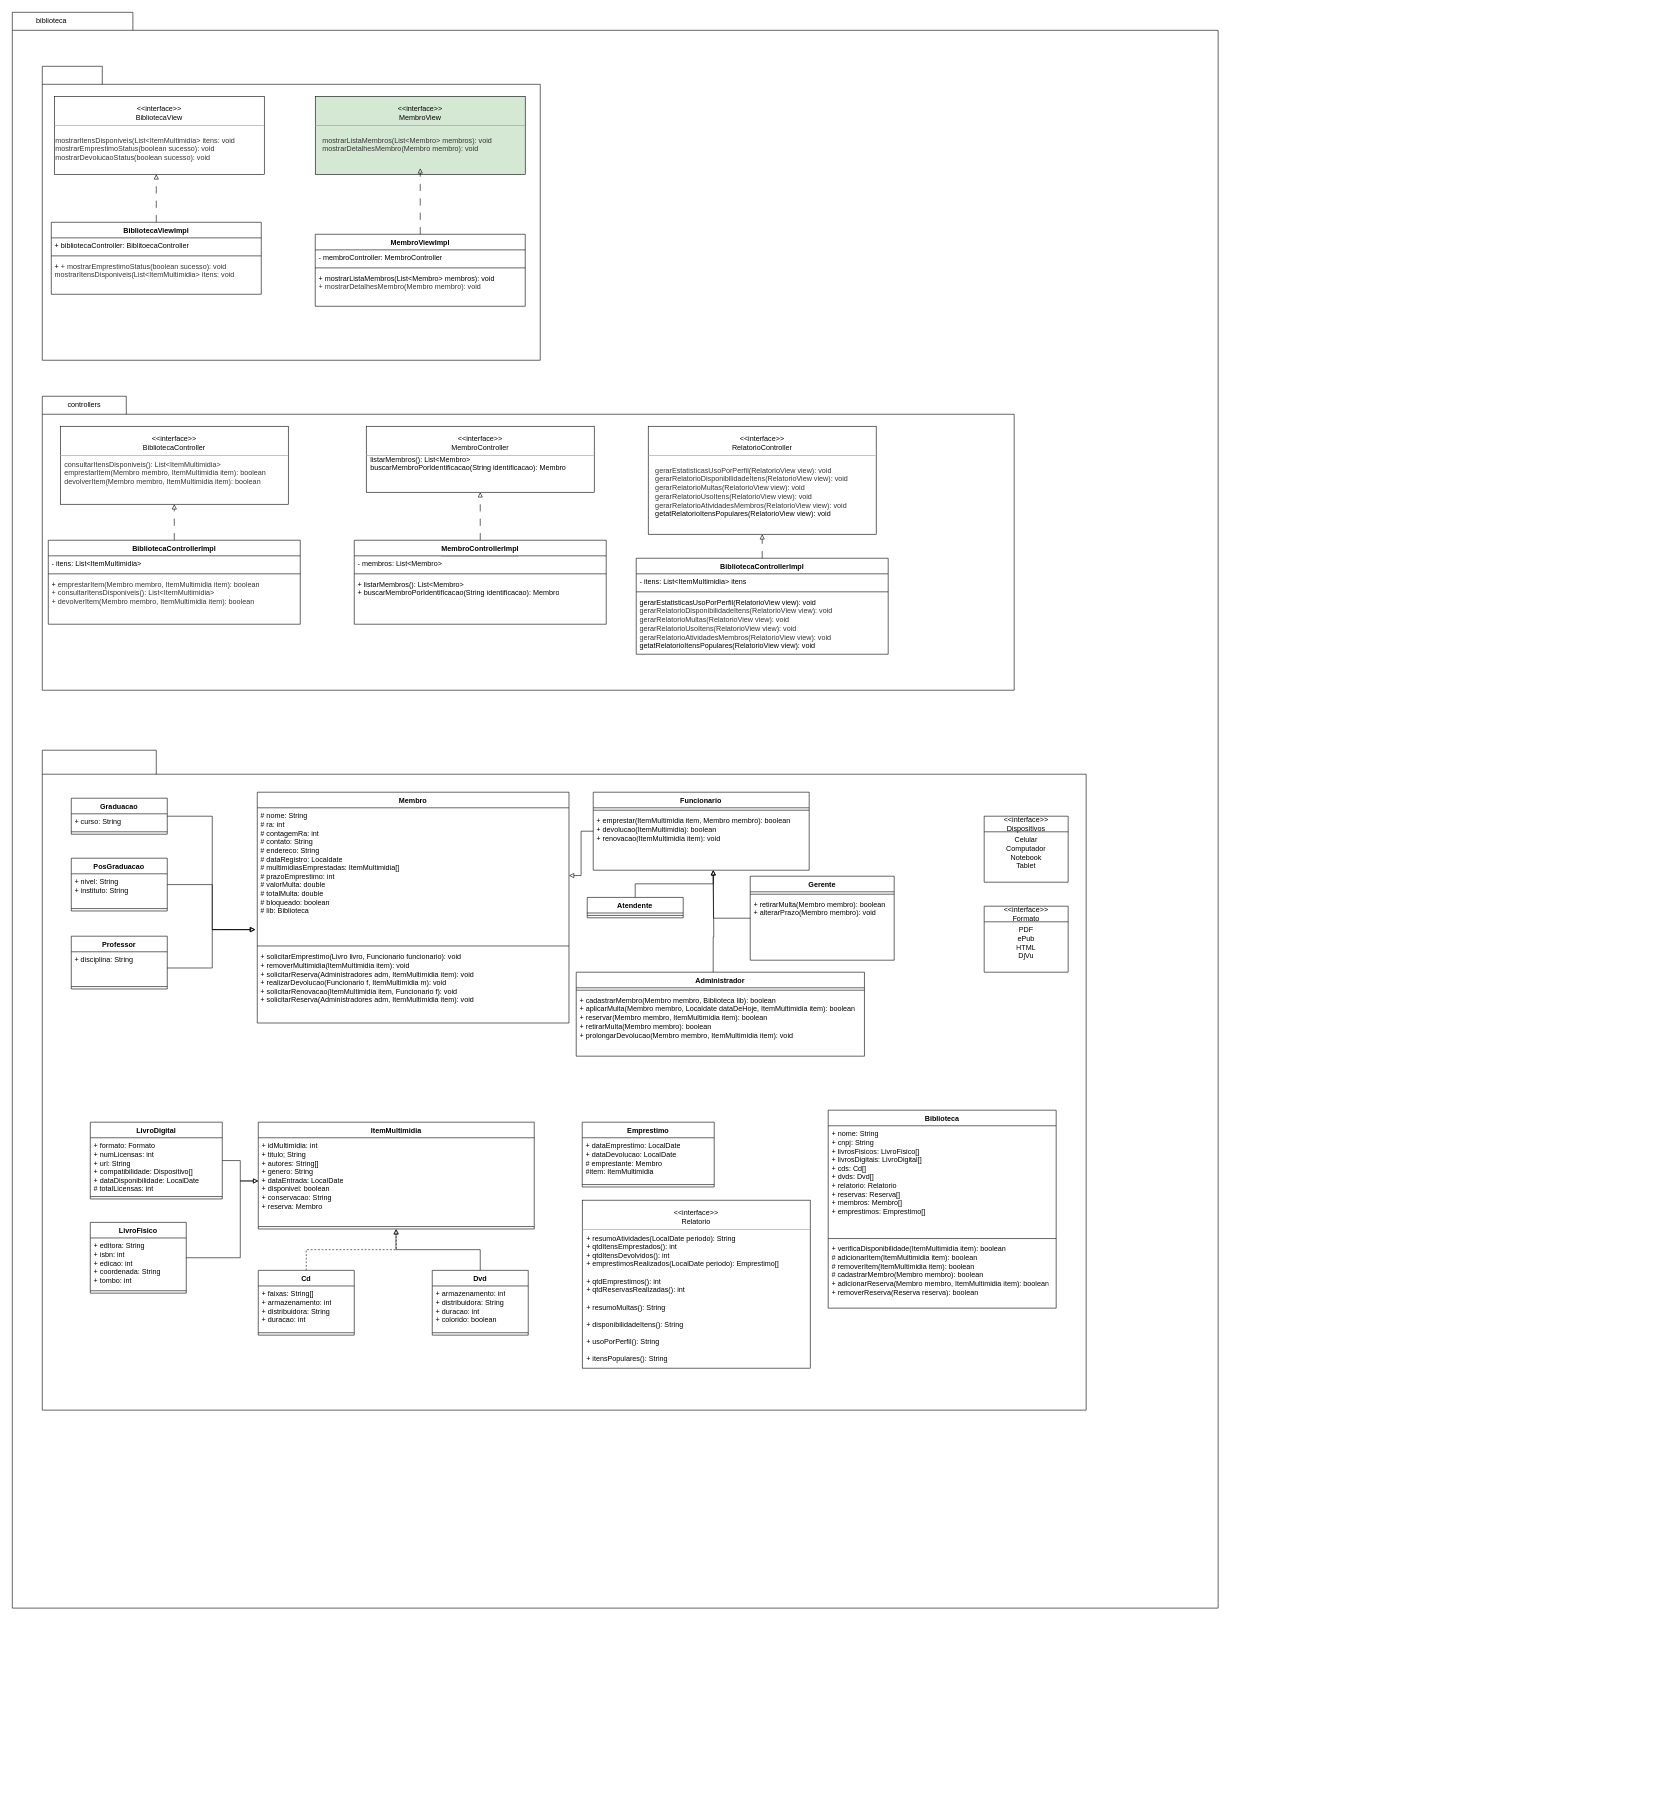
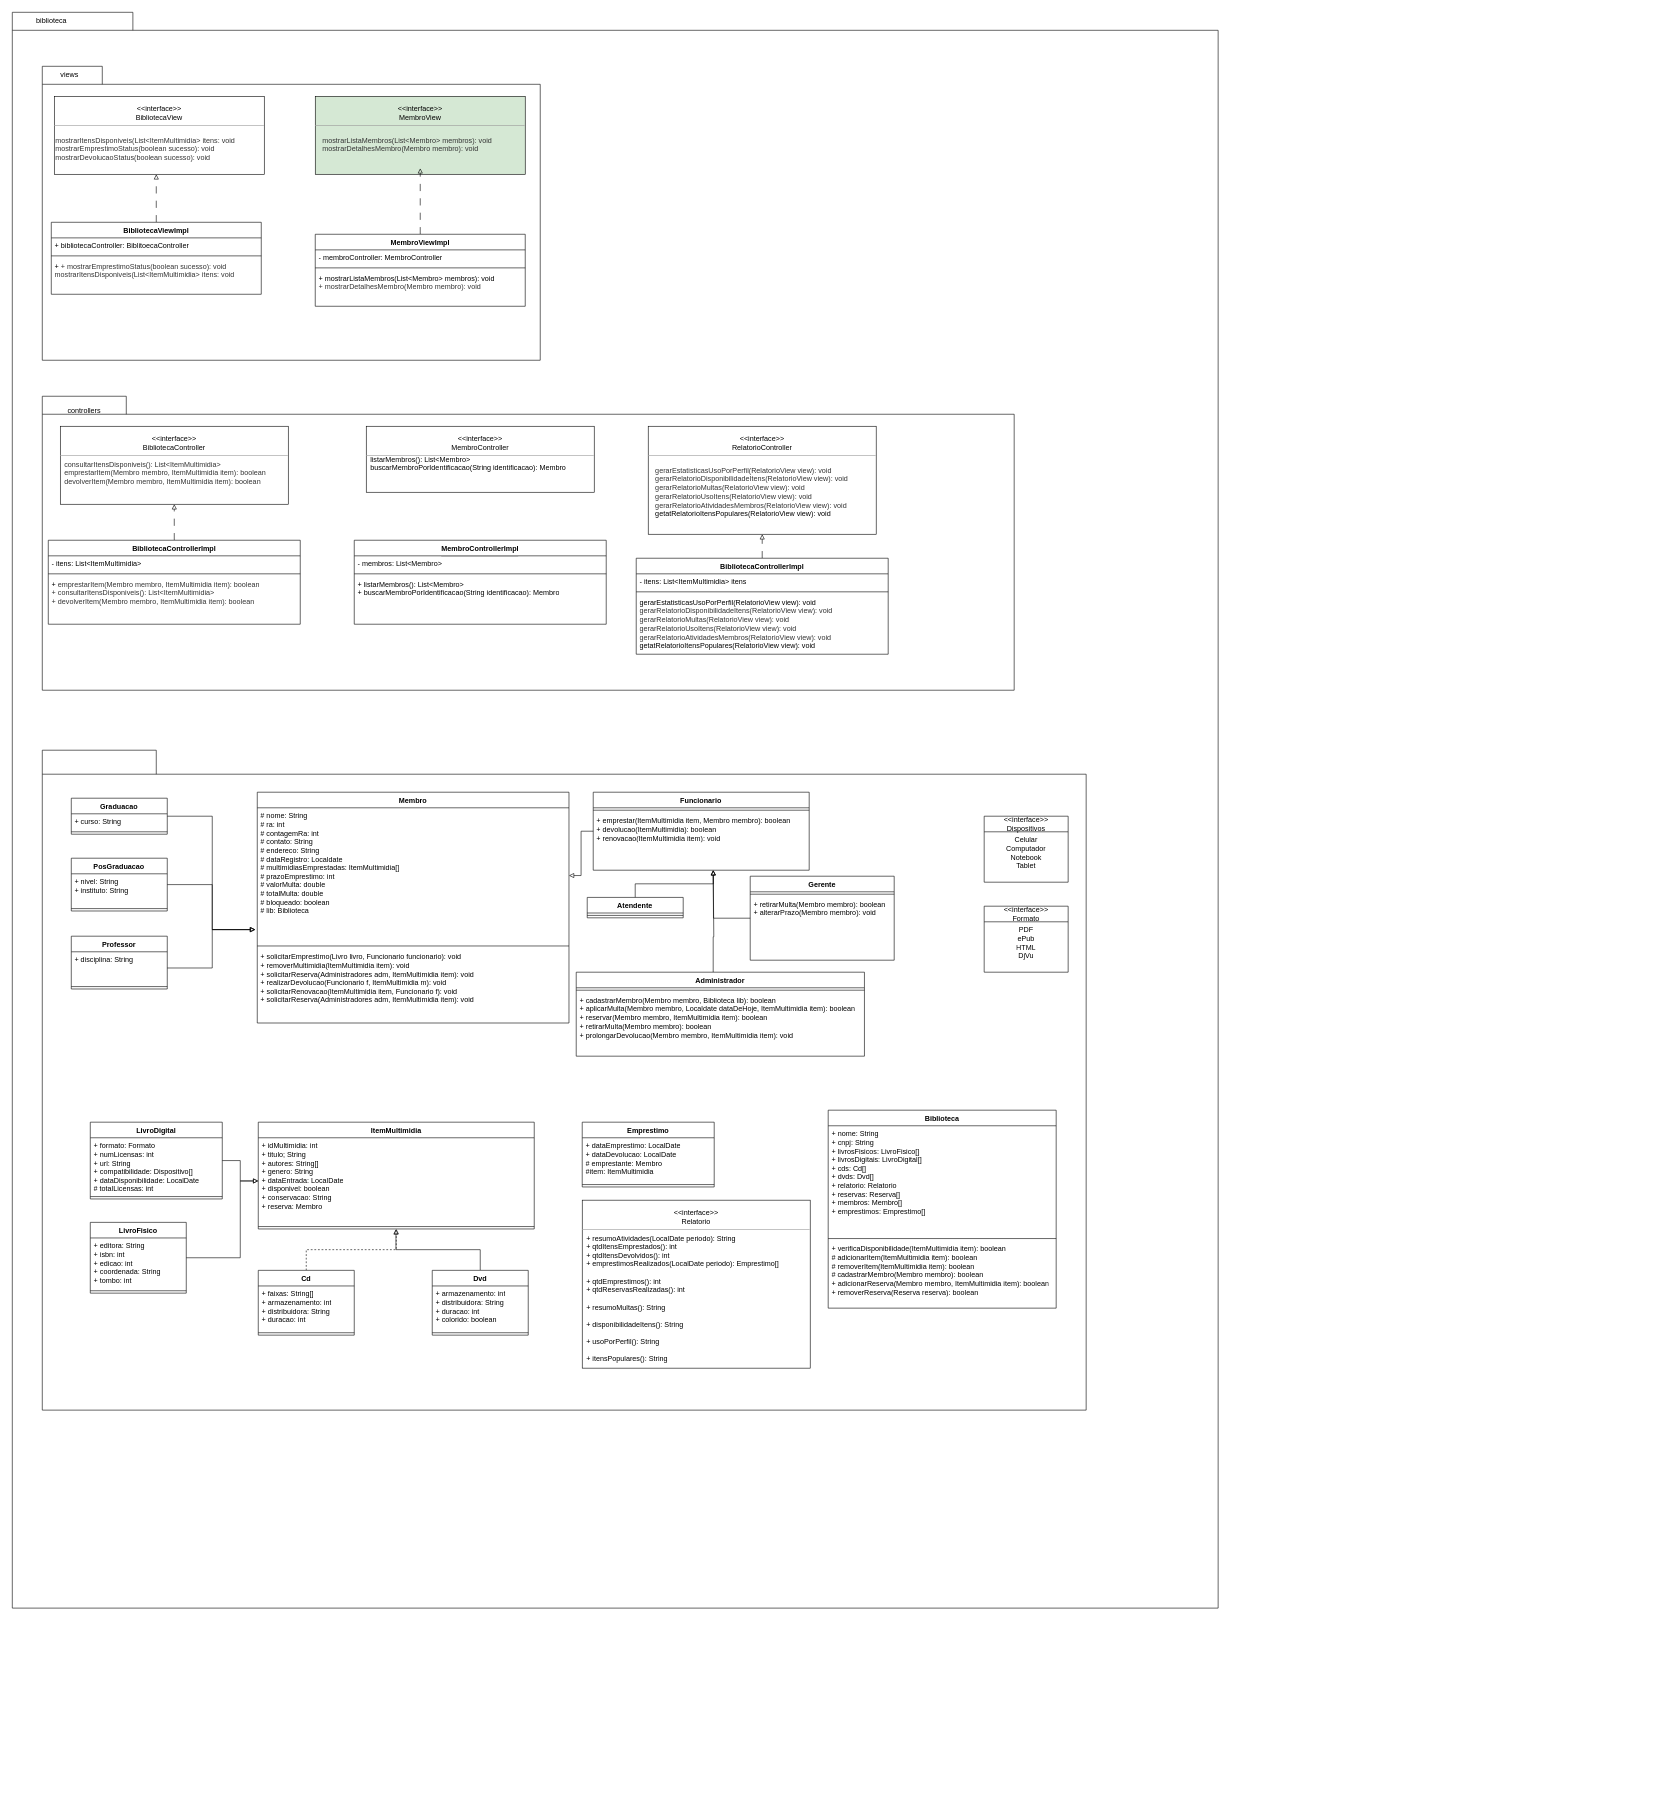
node "views": added
node "controllers": moved (84, 405) -> (84, 411)
edge "MembroControllerImpl" -> "<<interface>> MembroController": removed
